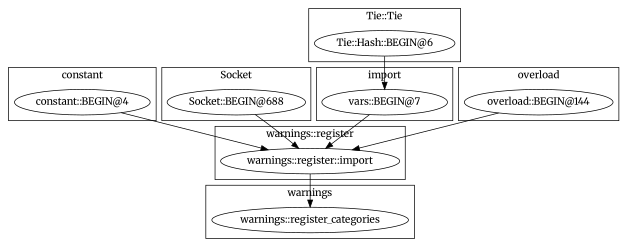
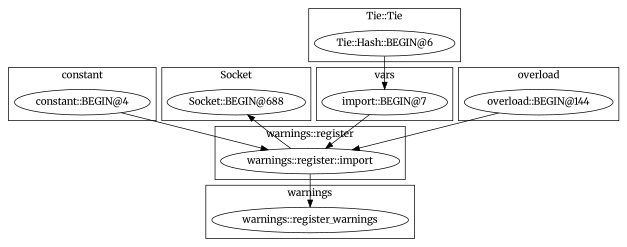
cluster "import": label "import" -> "vars"
node "vars::BEGIN@7": label "vars::BEGIN@7" -> "import::BEGIN@7"
edge "Socket::BEGIN@688" -> "warnings::register::import": reversed
node "warnings::register_categories": label "warnings::register_categories" -> "warnings::register_warnings"
